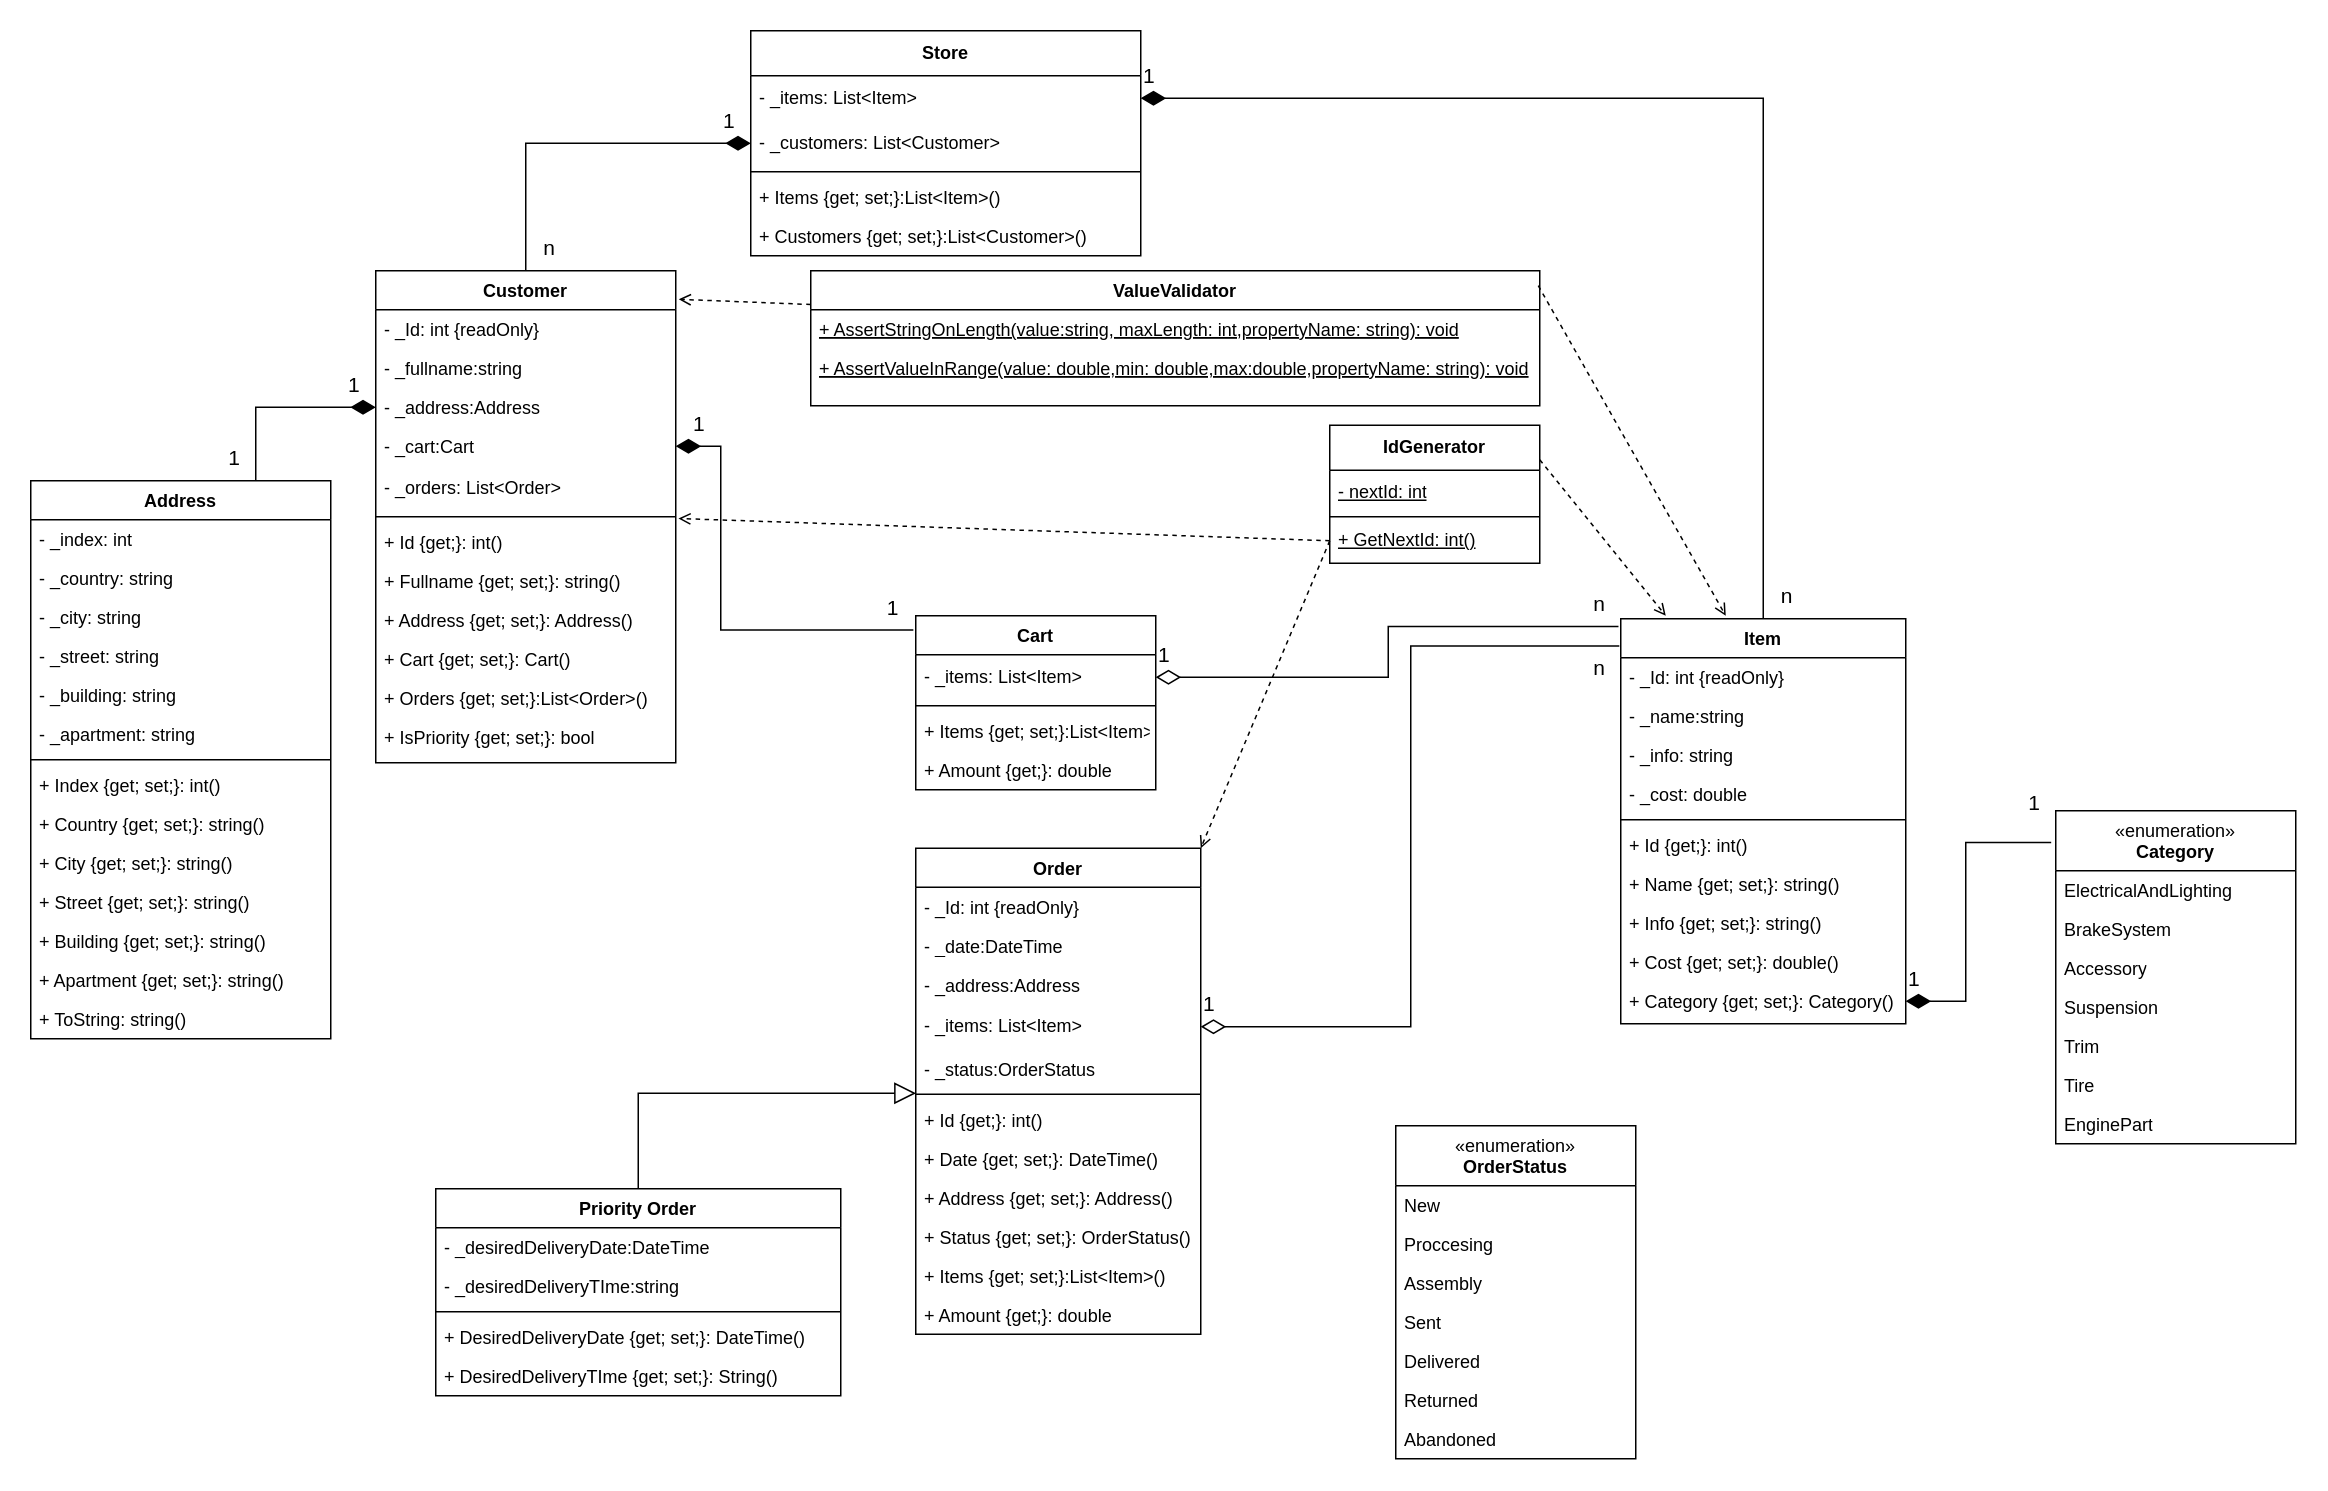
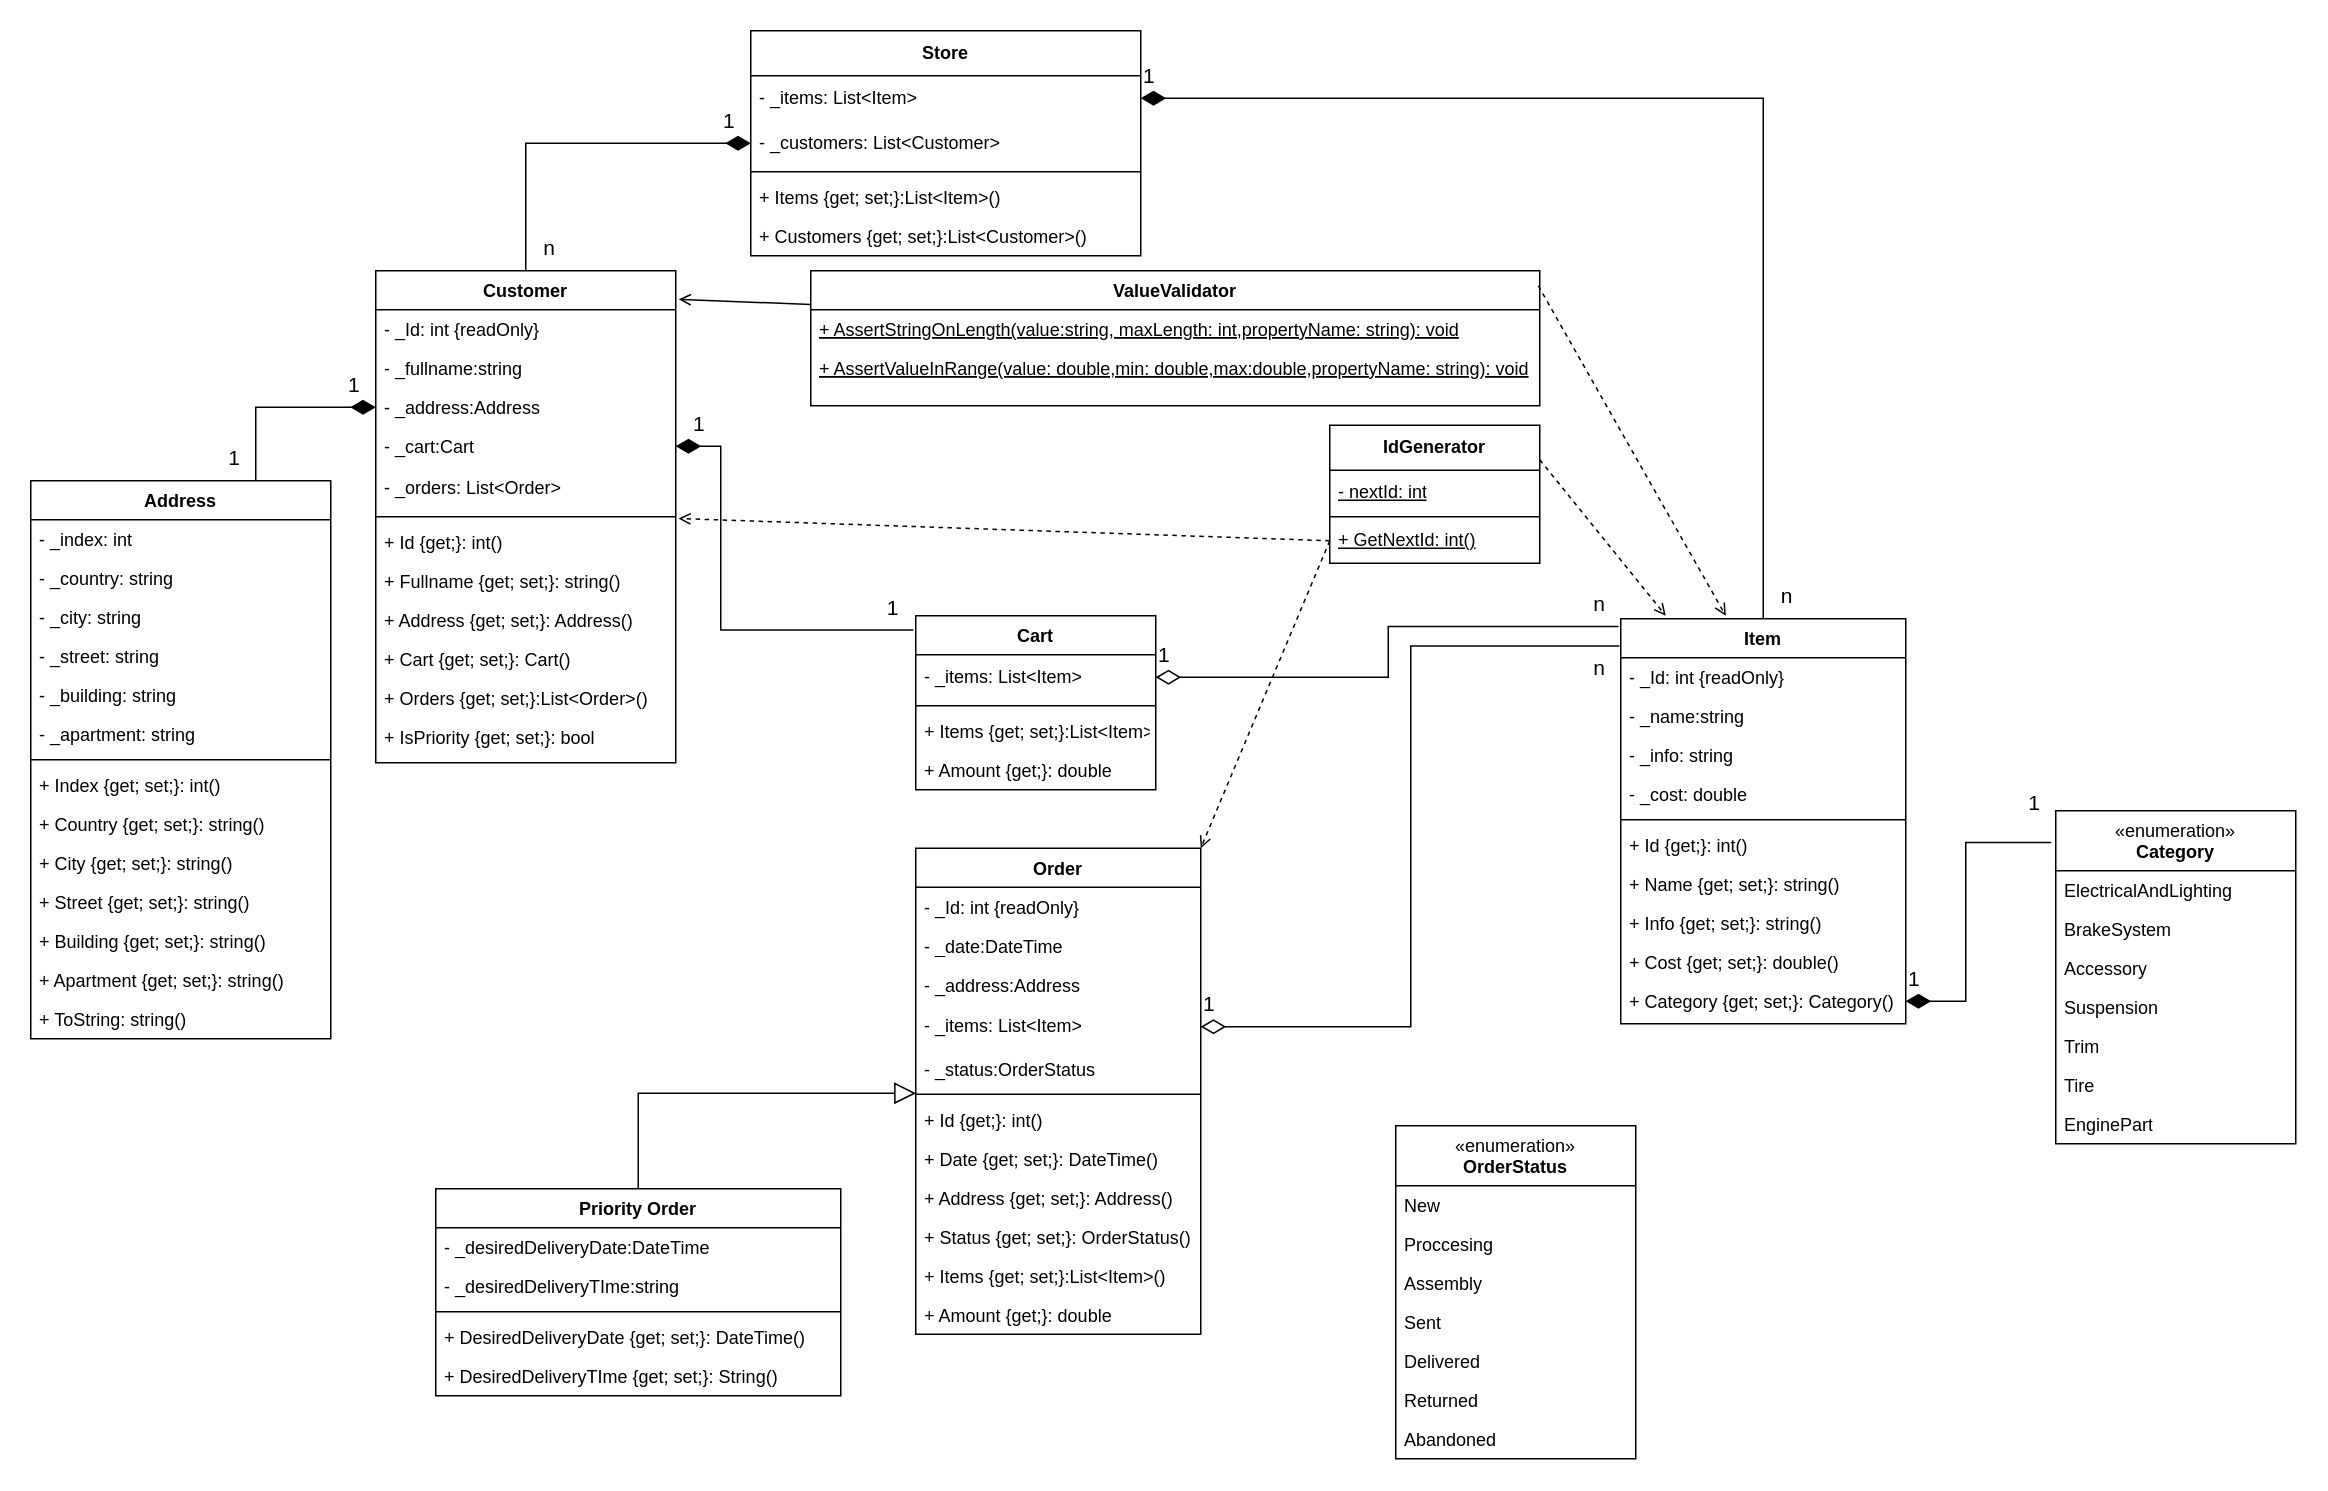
edge "ValueValidator" -> "Customer": style dashed -> solid
